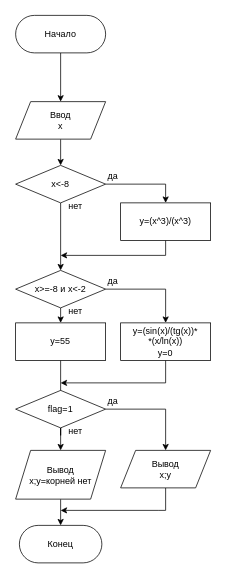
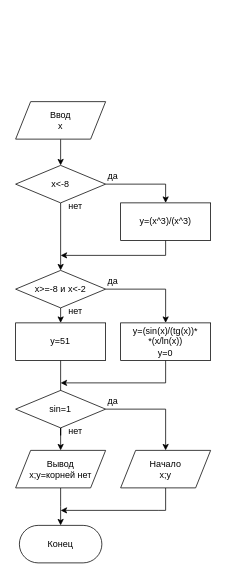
node "Начало": removed
edge "Начало" -> "Ввод x": removed
node "y=55": label "y=55" -> "y=51"
node "flag=1": label "flag=1" -> "sin=1"
node "Вывод x;y": label "Вывод x;y" -> "Начало x;y"
node "Вывод x;y=корней нет": size 90x49 -> 90x38
